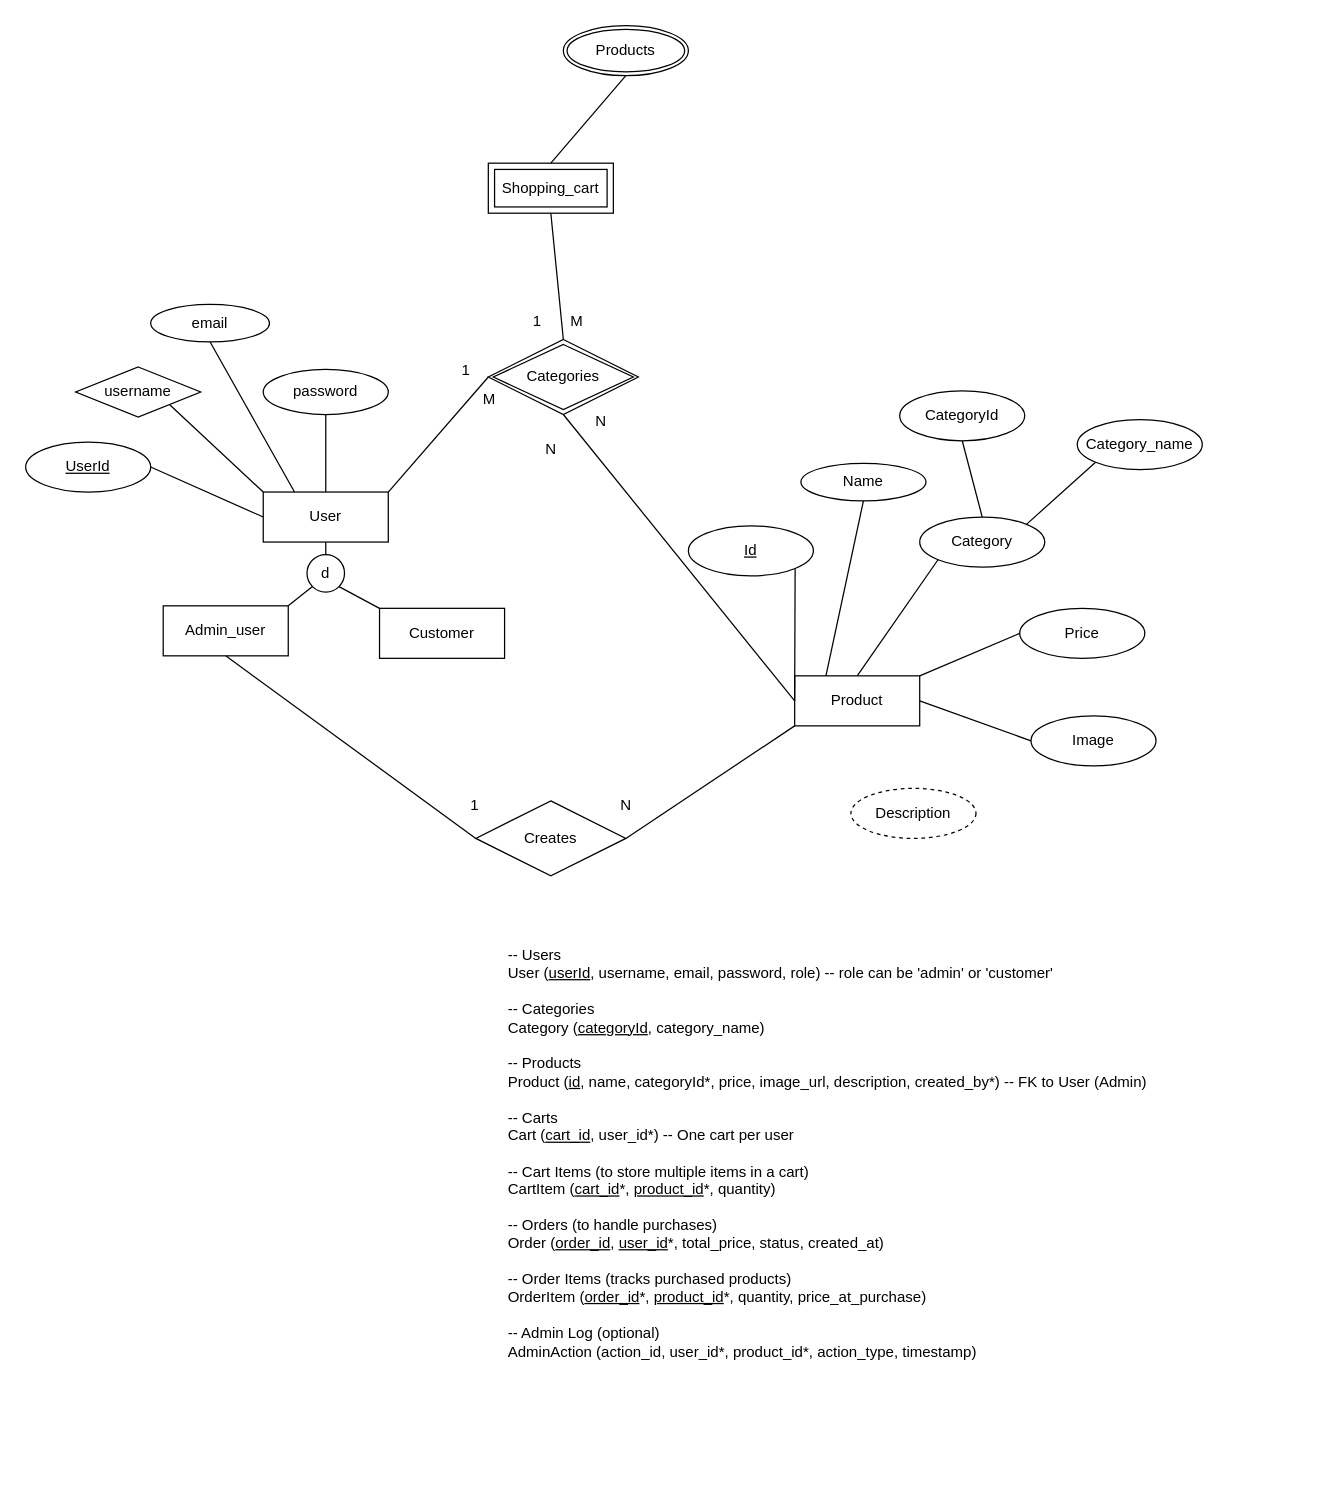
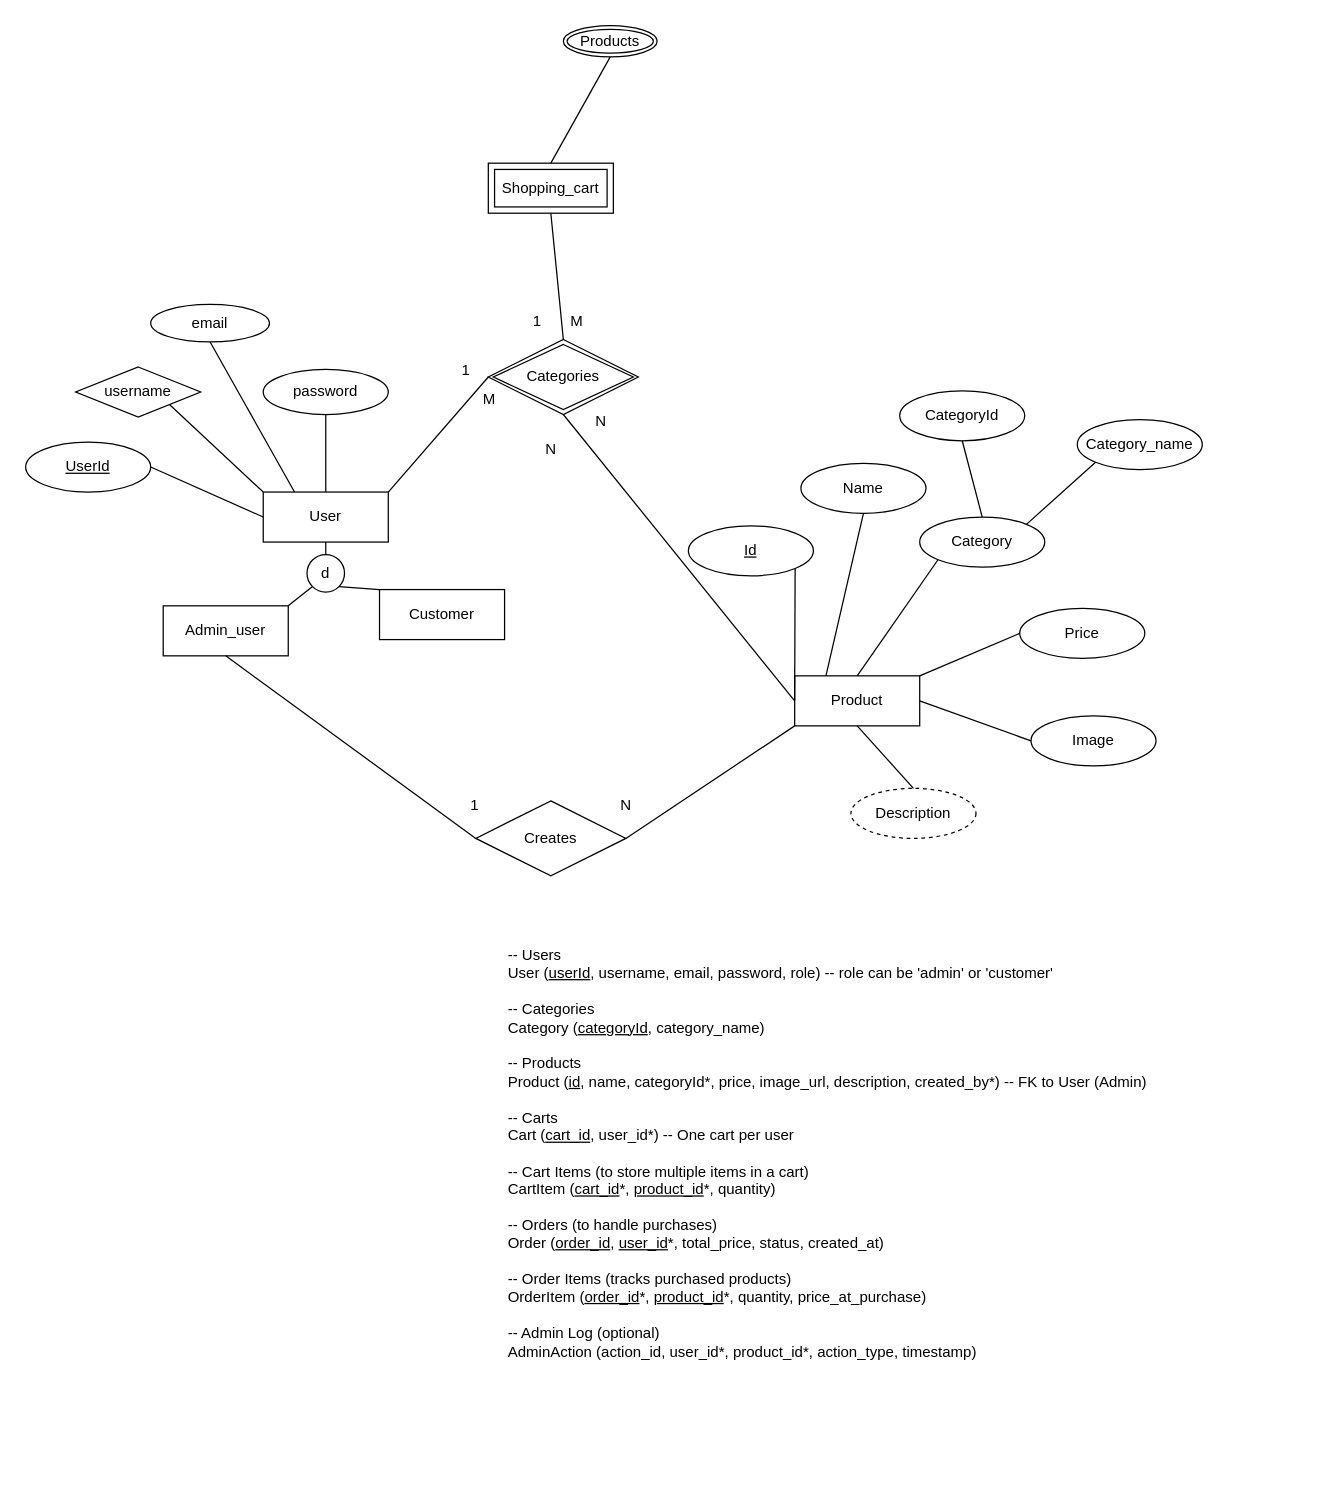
node "Products": size 125x50 -> 94x31
node "Name": size 125x38 -> 125x50
node "Customer": moved (442, 633) -> (442, 614)
edge "Product" -- "Description": added
